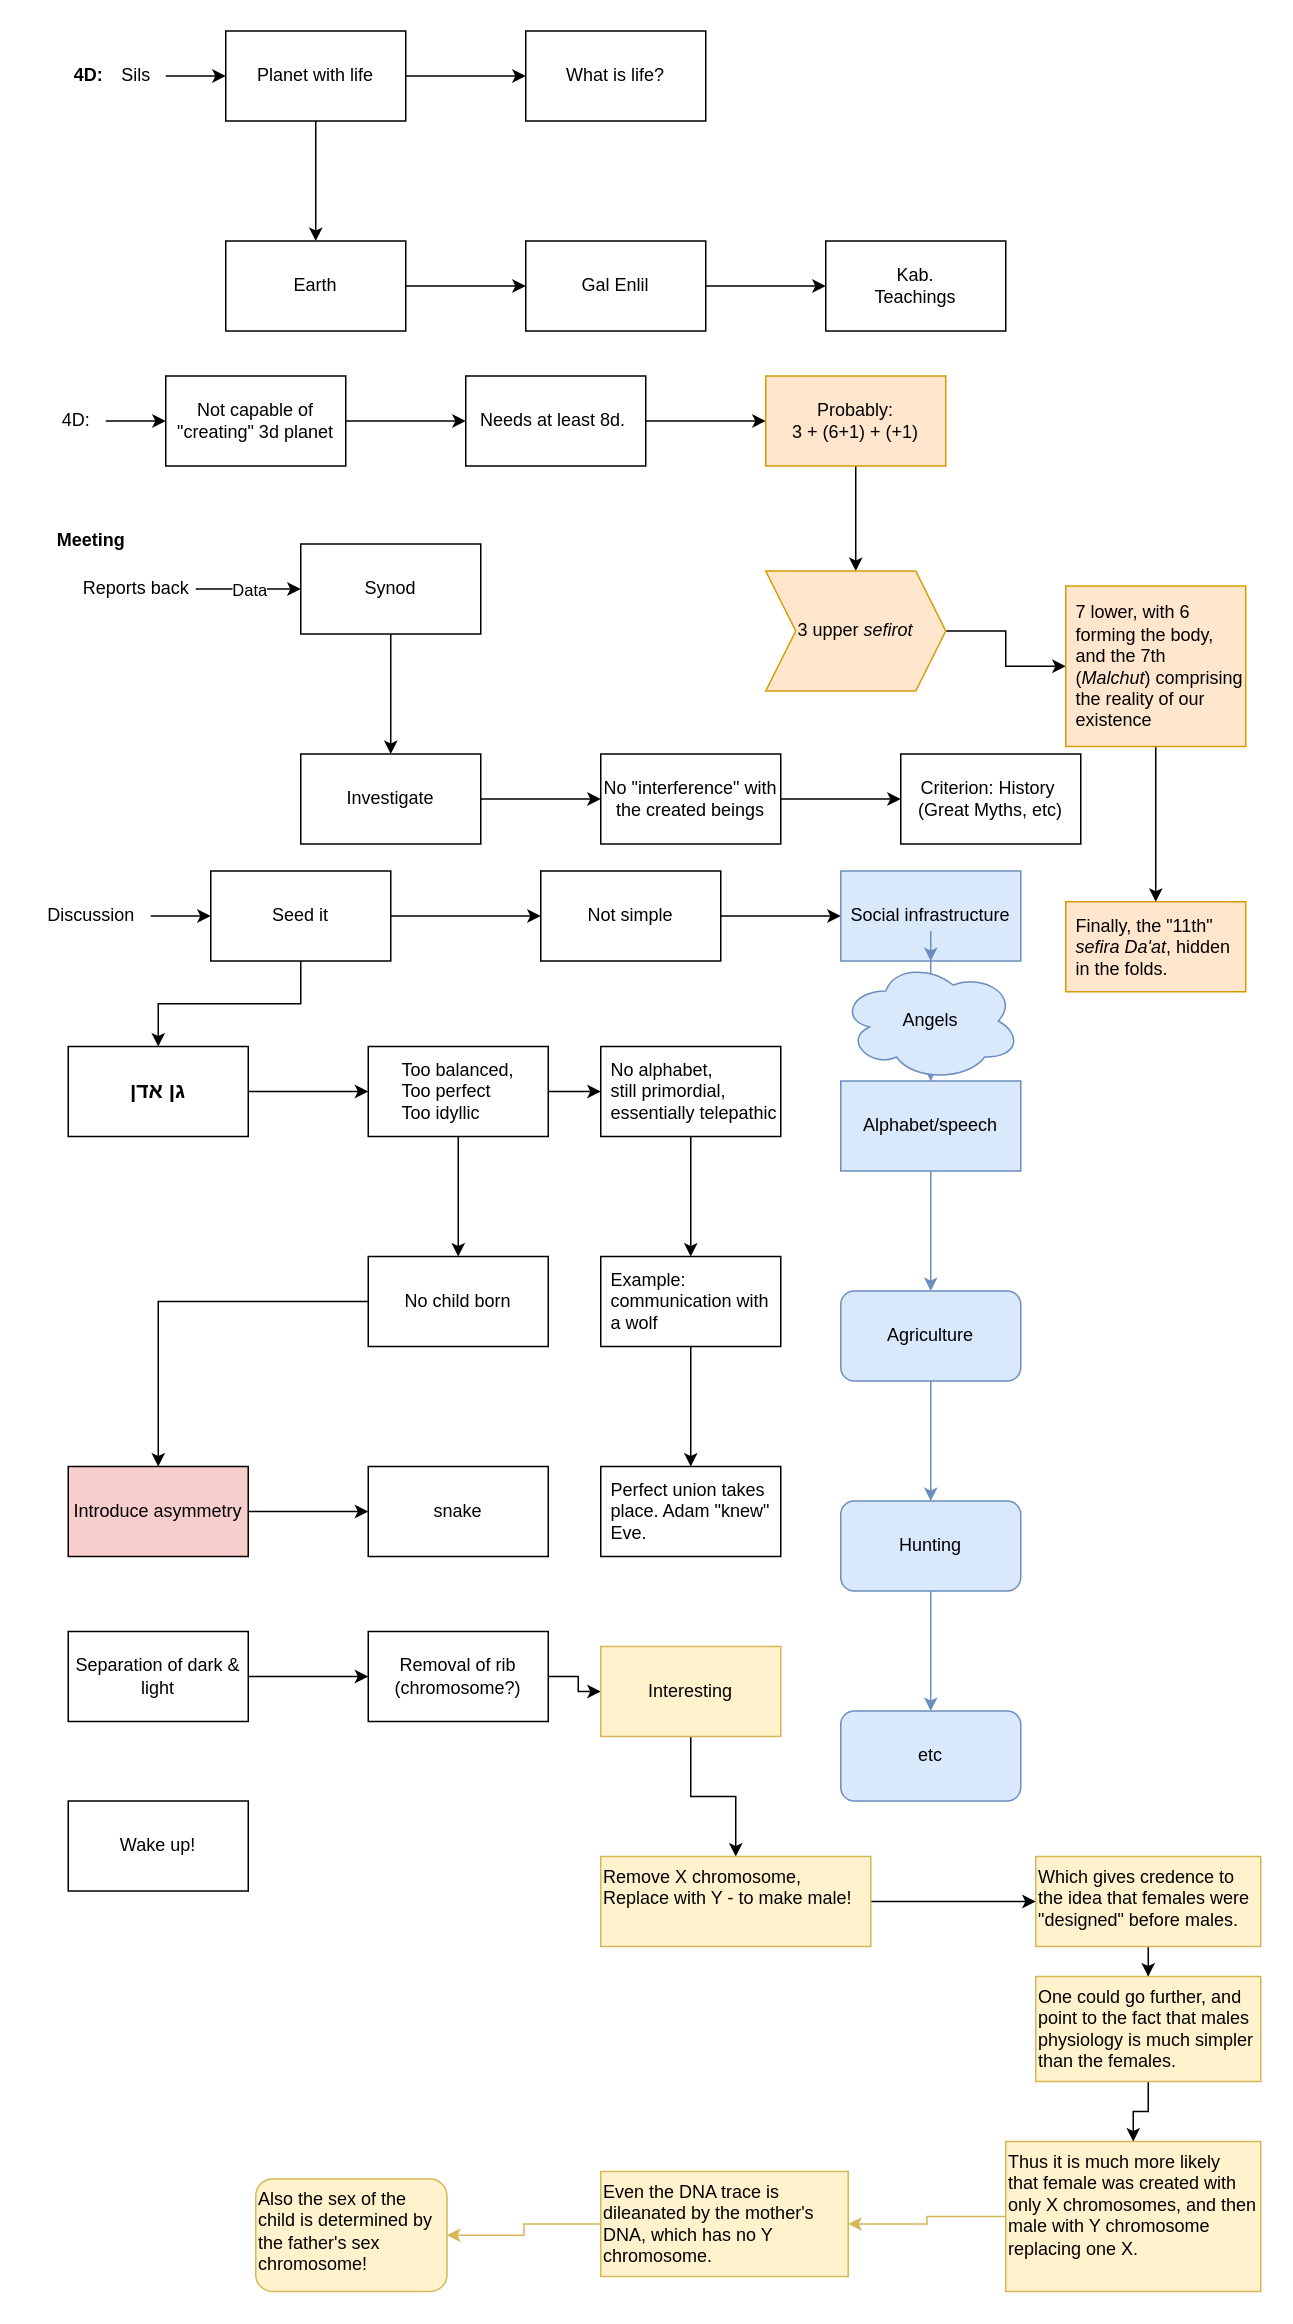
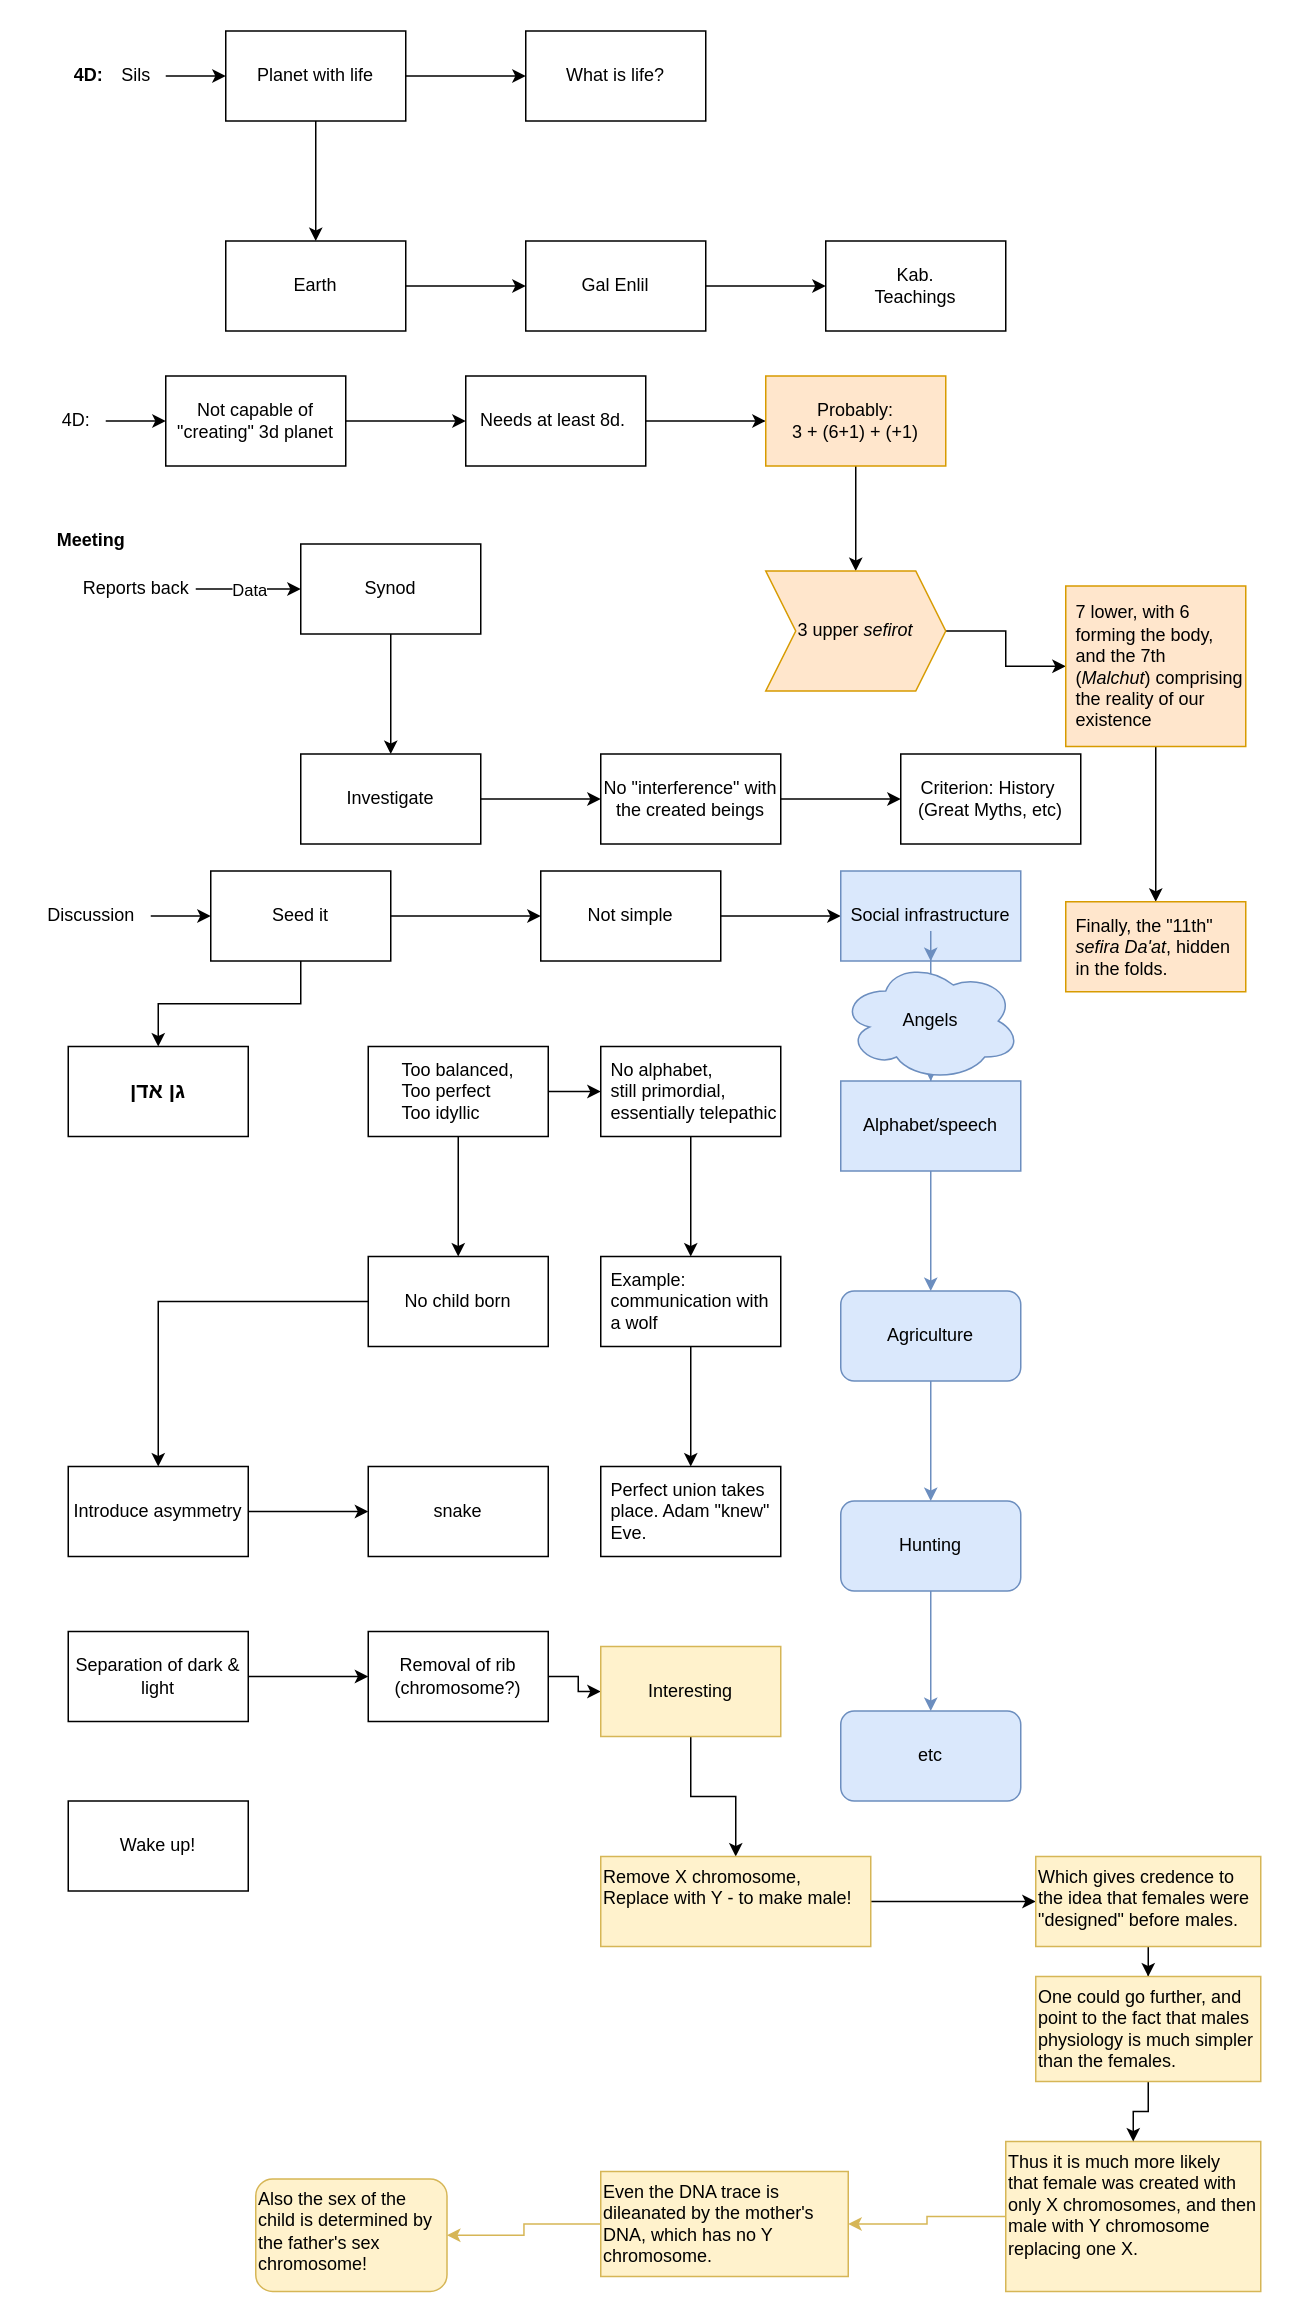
edge "גן אדן" -> "Too balanced, Too perfect Too idyllic": removed
node "Introduce asymmetry": fillcolor #f8cecc -> #ffffff
